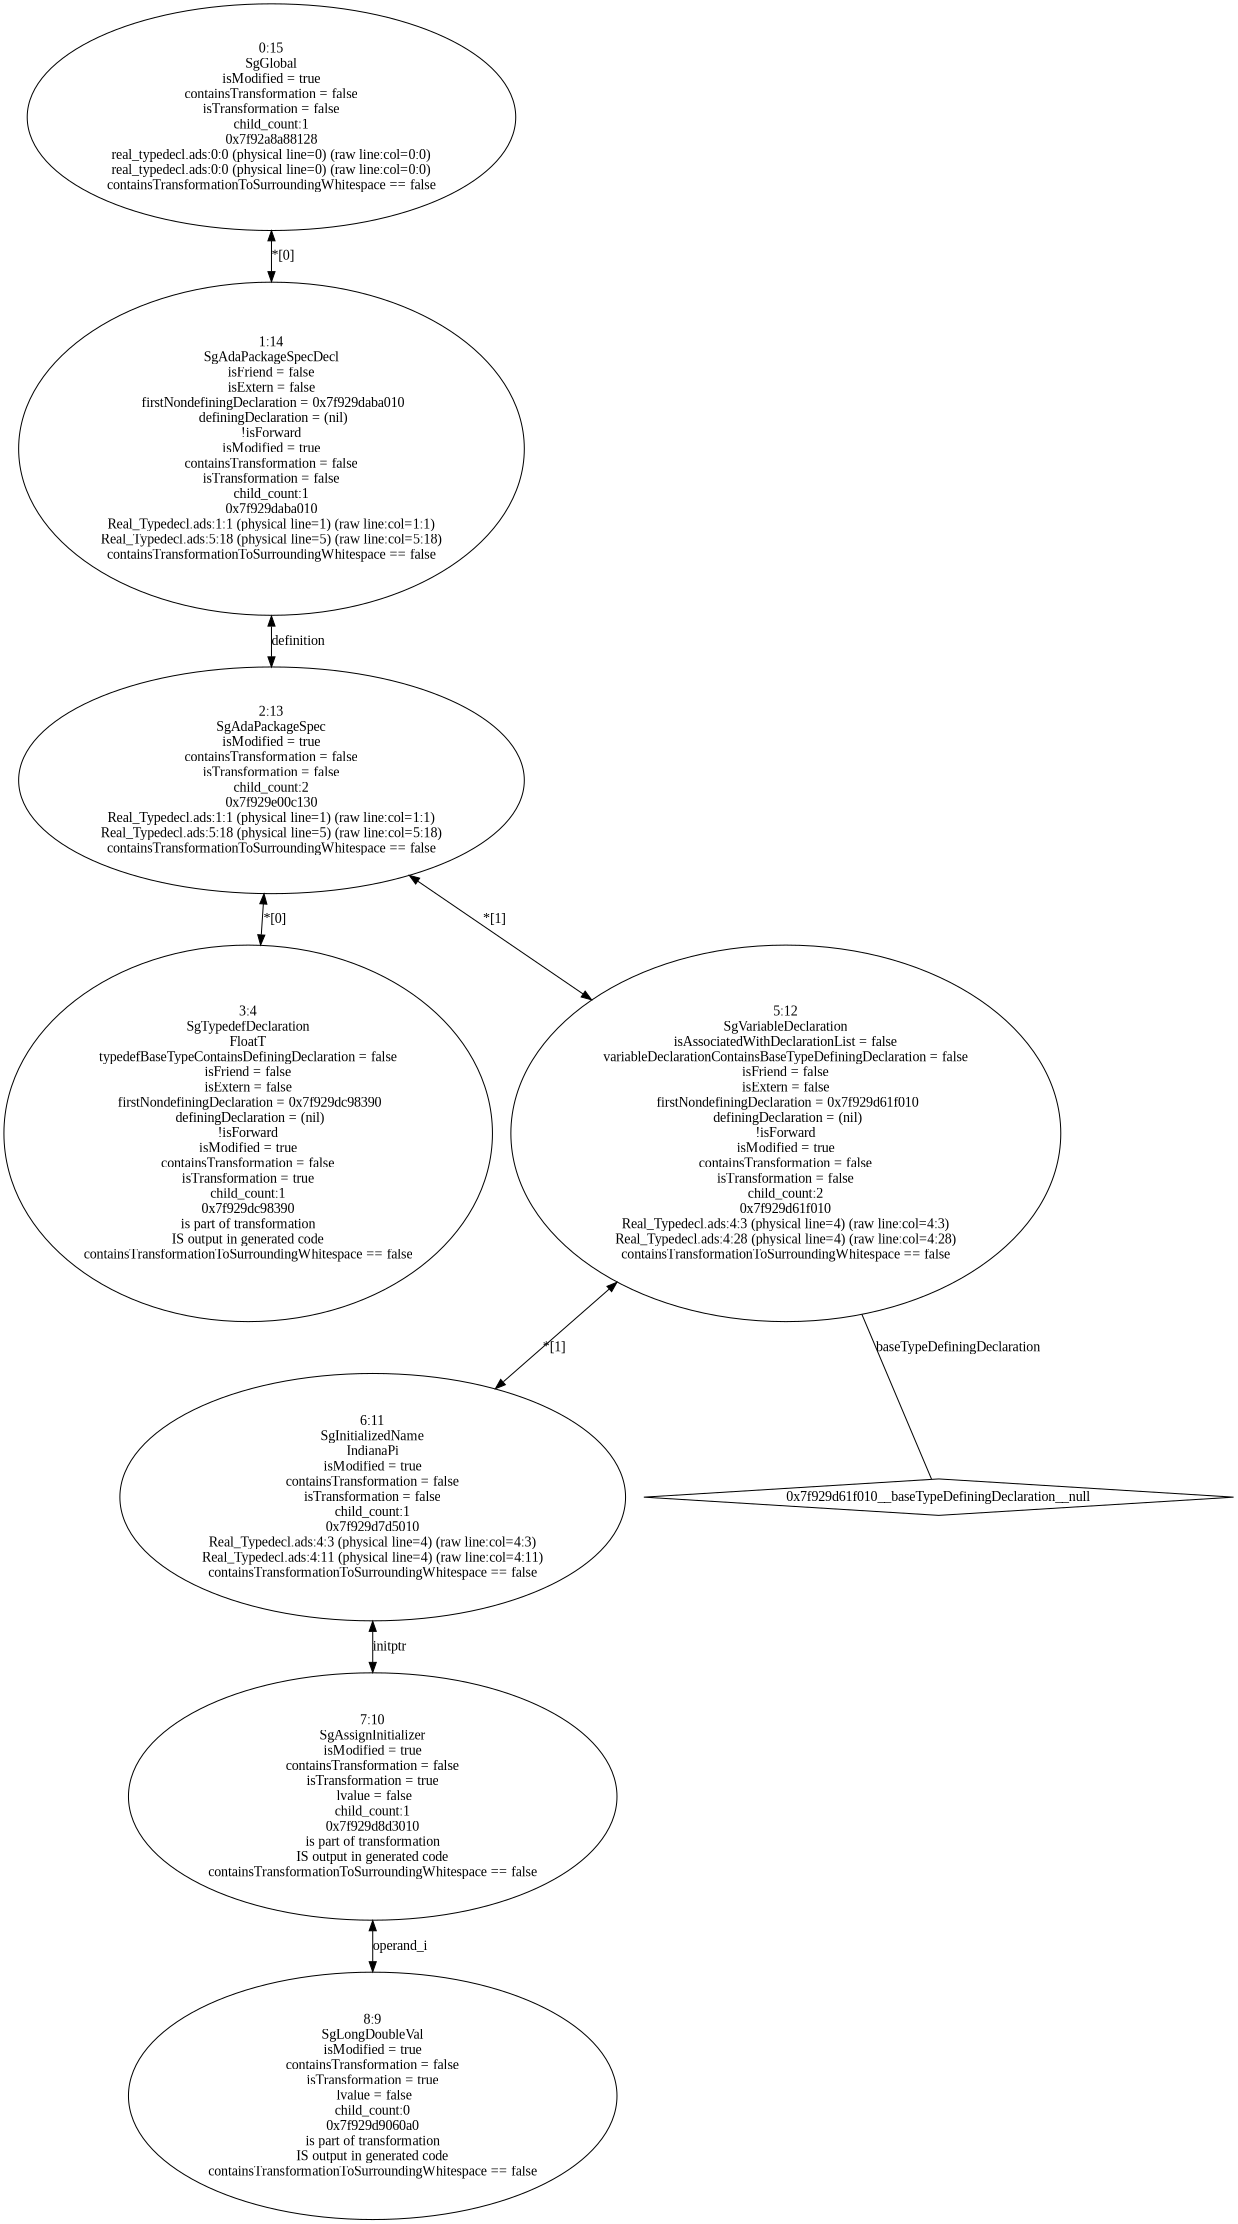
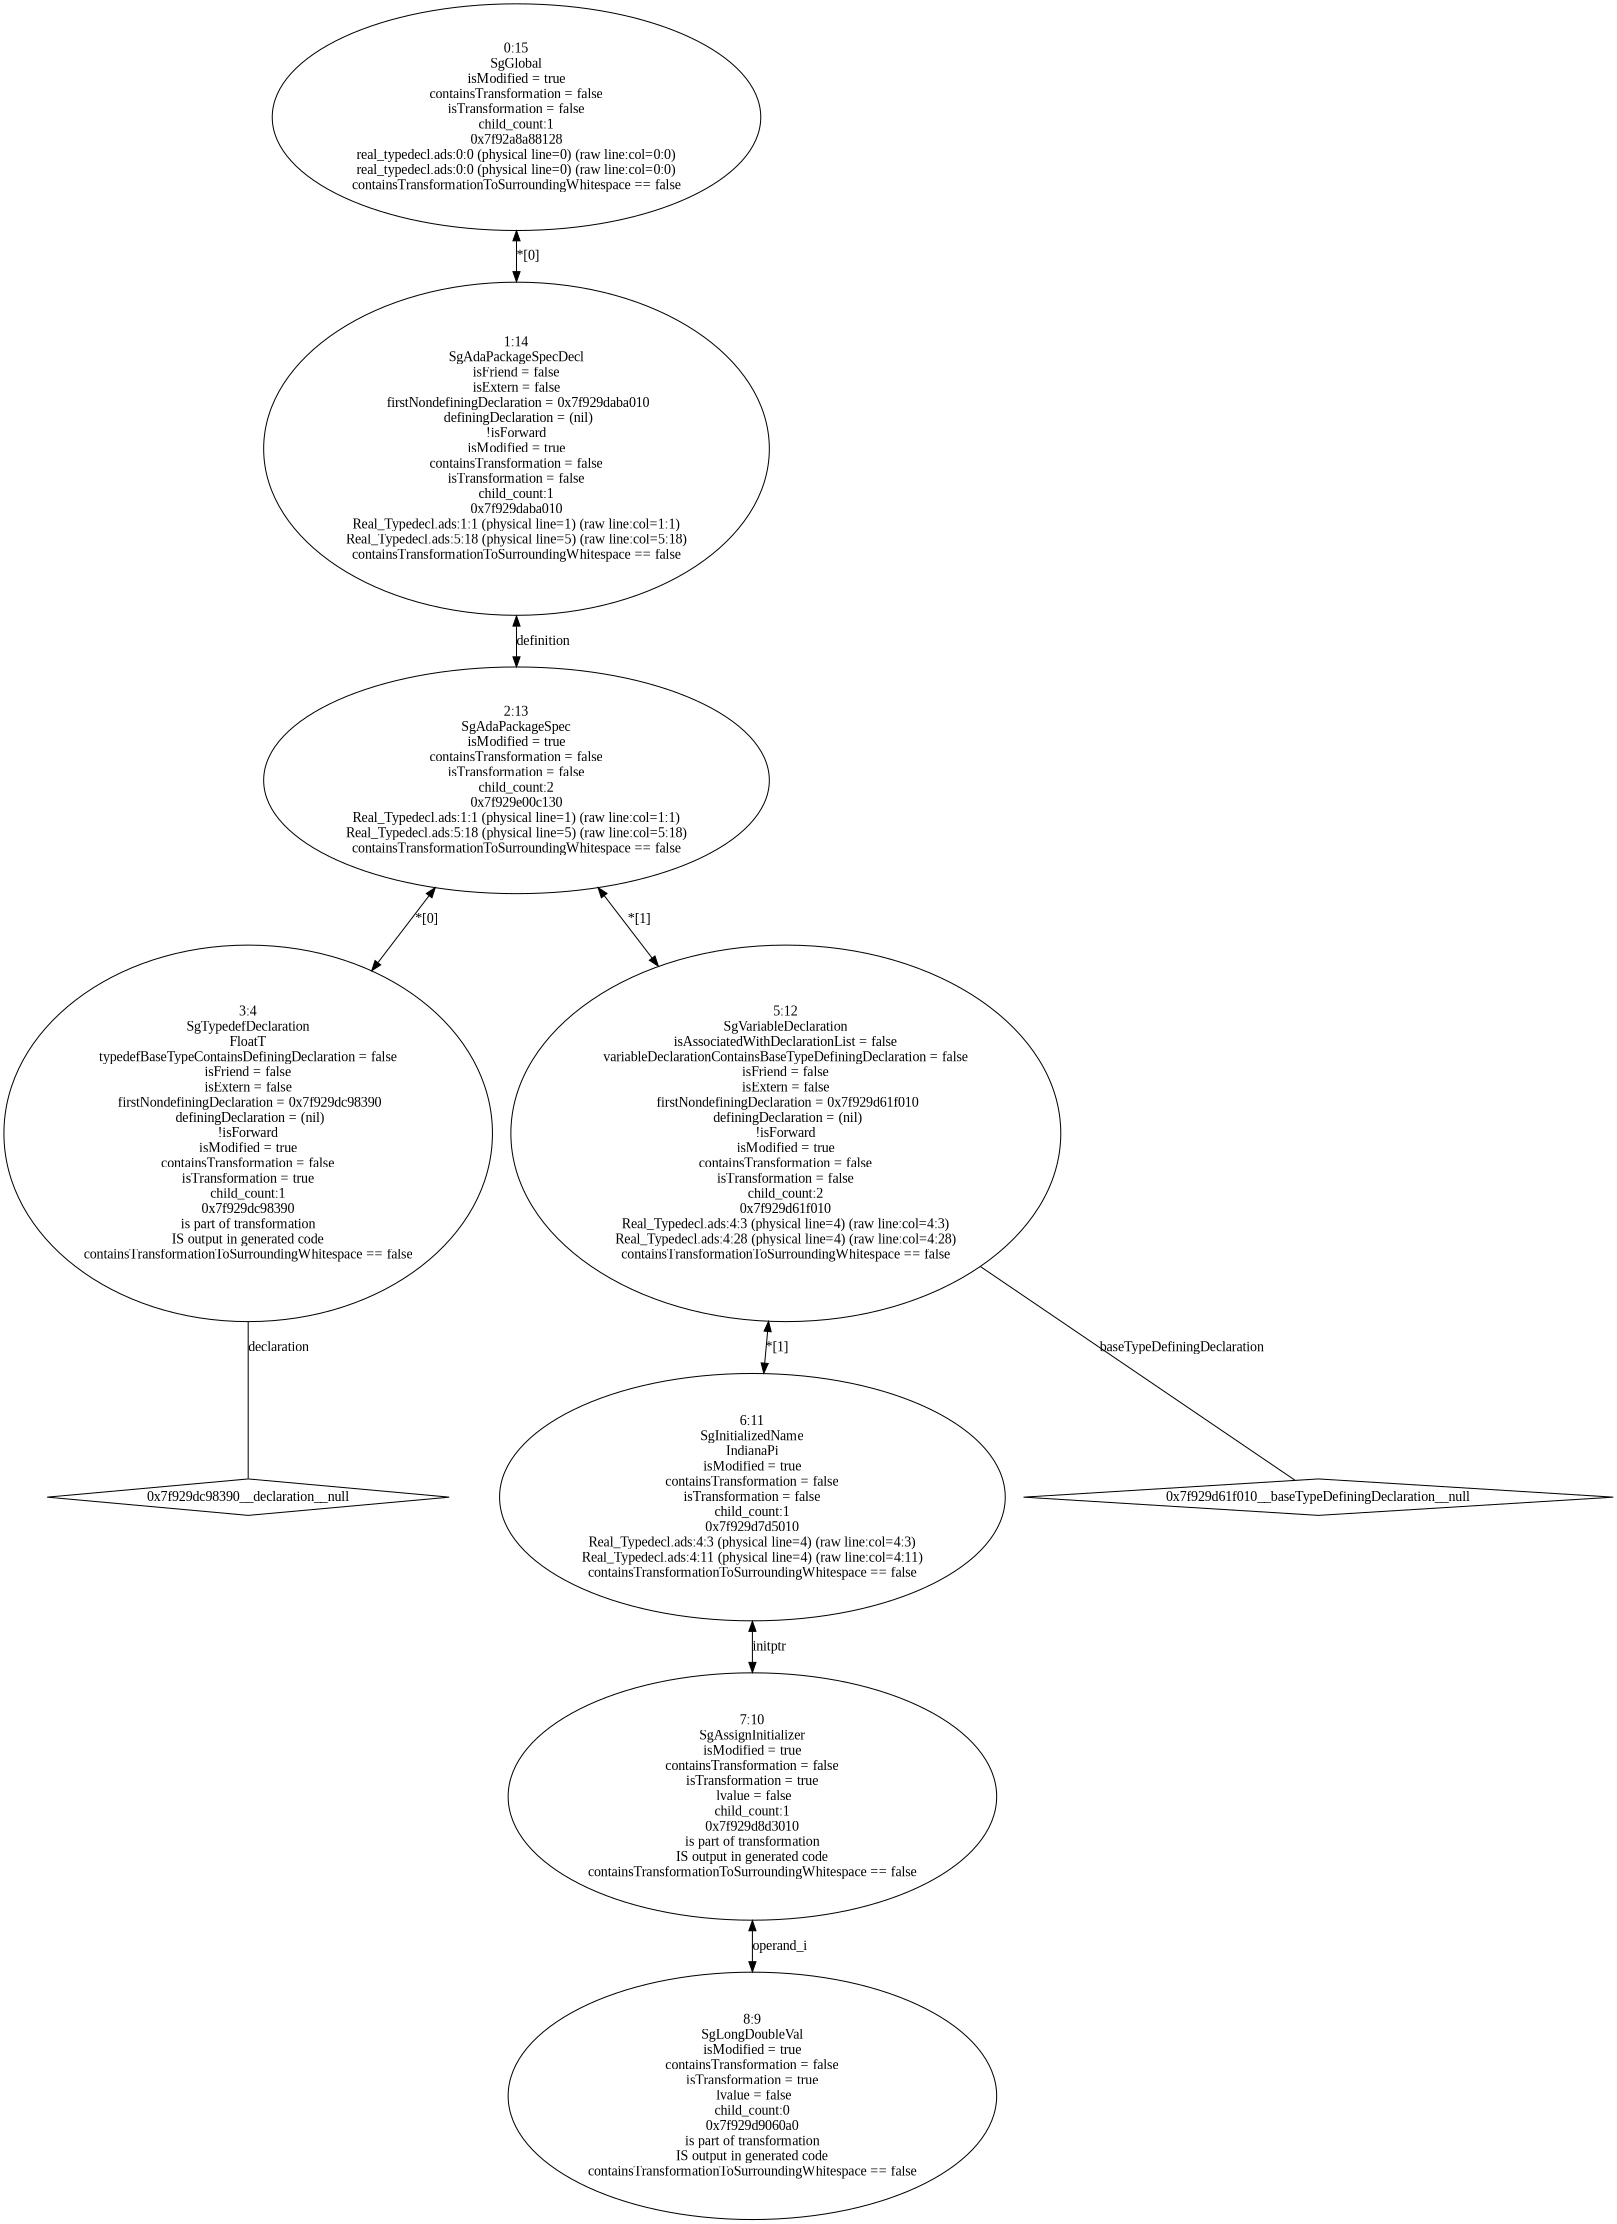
node "0x7f929dc98390__declaration__null": added
